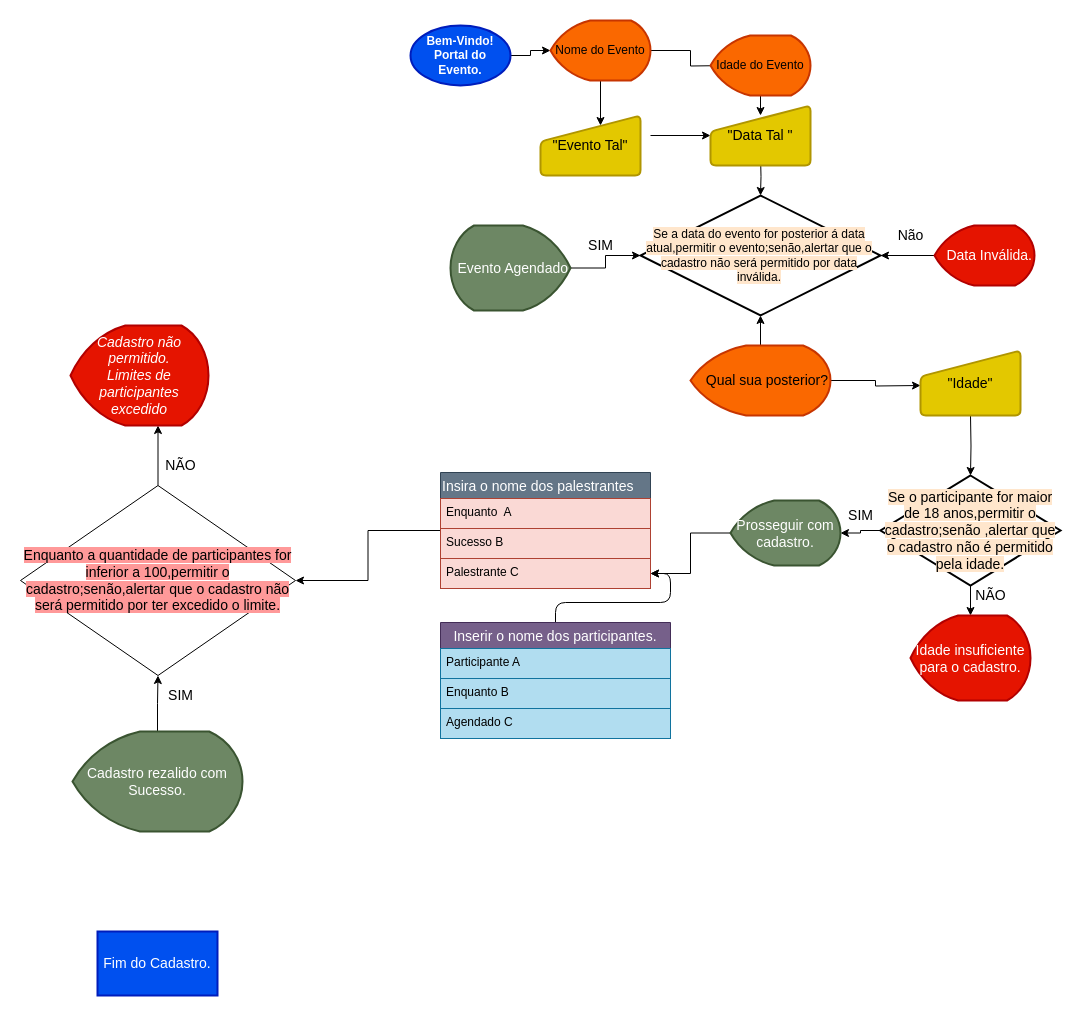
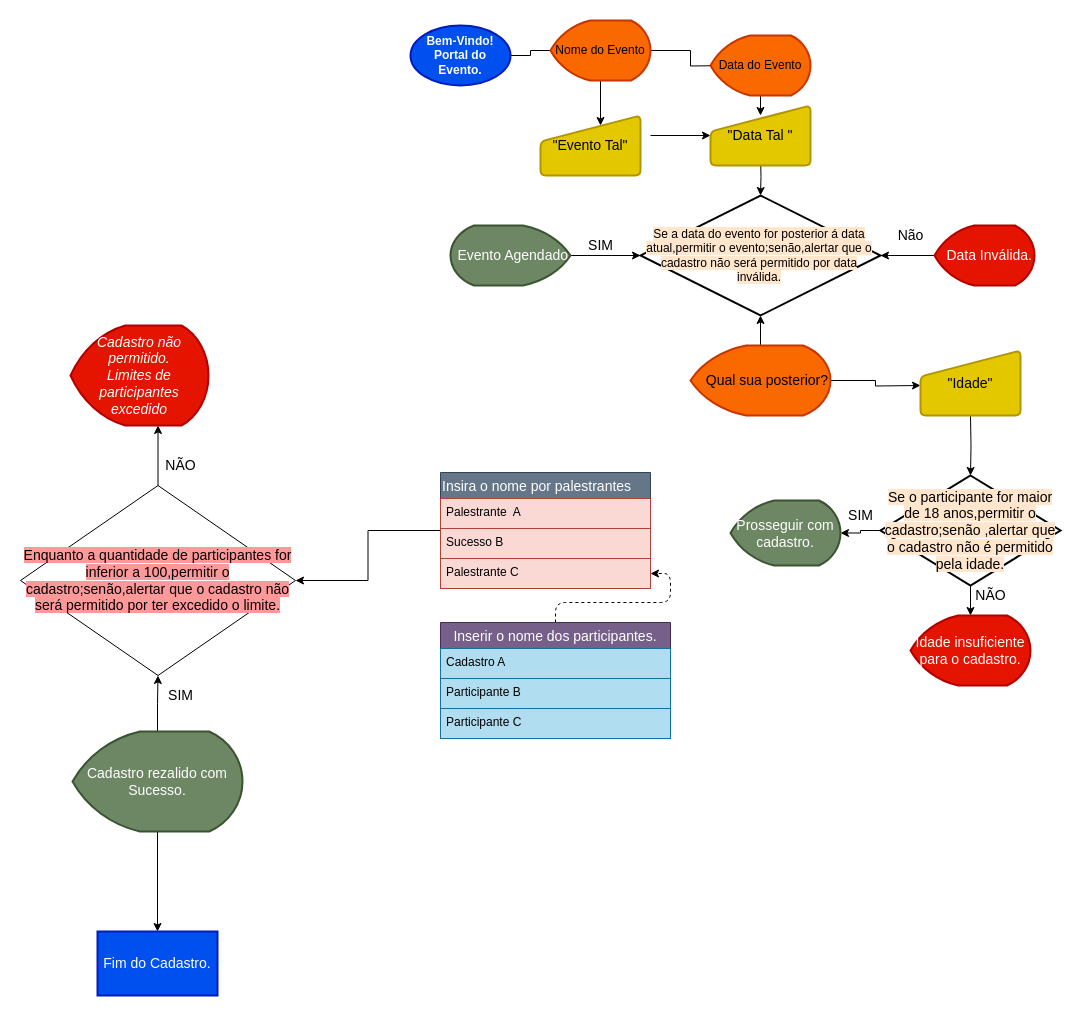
edge "Bem-Vindo! Portal do Evento." -> "Nome do Evento": arrowhead classic -> none
node "Idade do Evento": label "Idade do Evento" -> "Data do Evento"
node "Evento Agendado": size 120x85 -> 120x60
node "Insira o nome dos palestrantes": label "Insira o nome dos palestrantes" -> "Insira o nome por palestrantes"
node "Enquanto A": label "Enquanto A" -> "Palestrante A"
edge "Prosseguir com cadastro." -> "Palestrante C": removed
edge "Inserir o nome dos participantes." -> "Palestrante C": style solid -> dashed
node "Idade insuficiente para o cadastro.": size 120x85 -> 120x70
node "Participante A": label "Participante A" -> "Cadastro A"
node "Enquanto B": label "Enquanto B" -> "Participante B"
node "Agendado C": label "Agendado C" -> "Participante C"
edge "Cadastro rezalido com Sucesso." -> "Fim do Cadastro.": added
